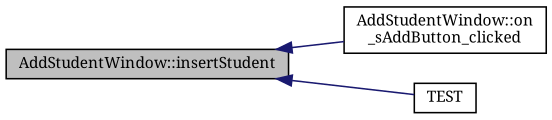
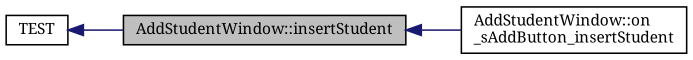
node "AddStudentWindow::on _sAddButton_clicked": label "AddStudentWindow::on _sAddButton_clicked" -> "AddStudentWindow::on _sAddButton_insertStudent"
edge "TEST" -> "AddStudentWindow::insertStudent": reversed
